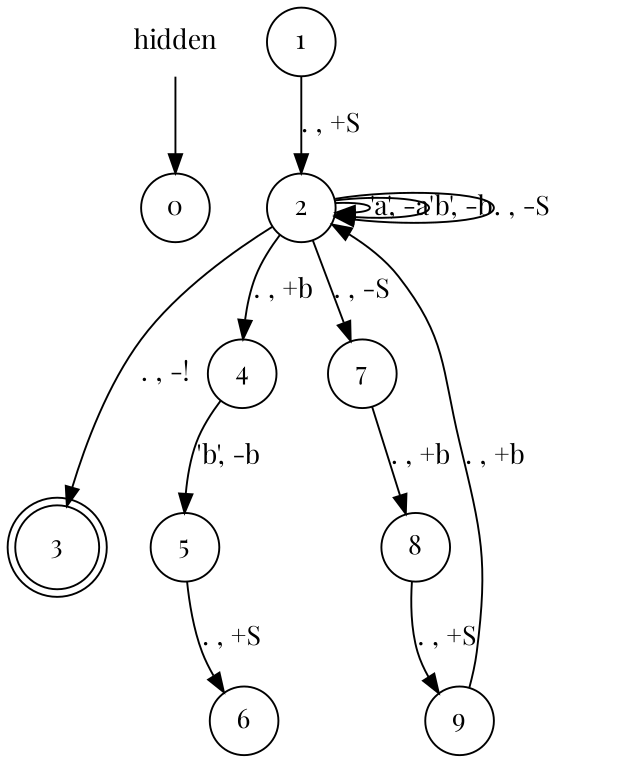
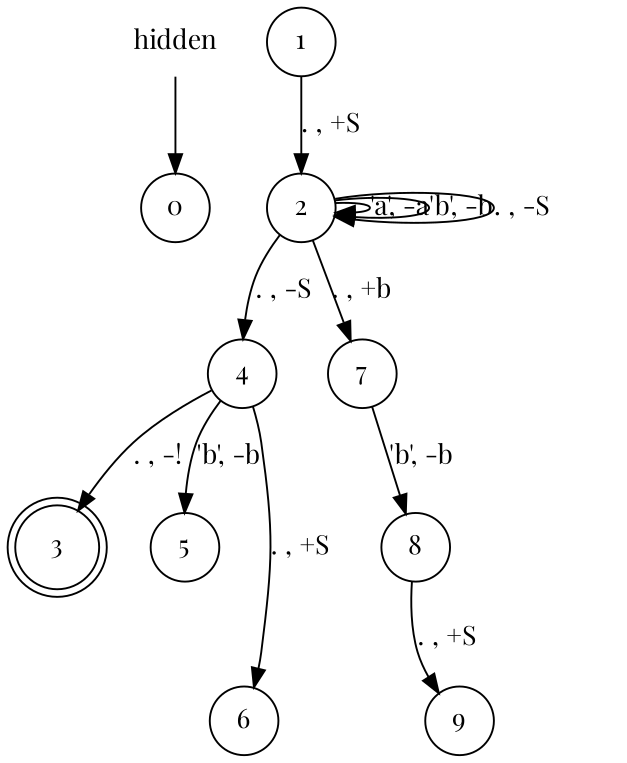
edge "2" -> "4": label ". , +b" -> ". , -S"
edge "2" -> "7": label ". , -S" -> ". , +b"
edge "2" -> "3": now "4" -> "3"
edge "9" -> "2": removed, label ". , +b"
edge "7" -> "8": label ". , +b" -> "'b', -b"
edge "5" -> "6": now "4" -> "6"
